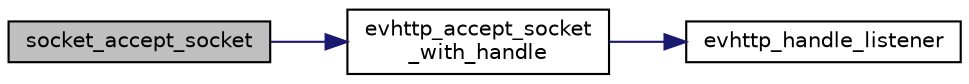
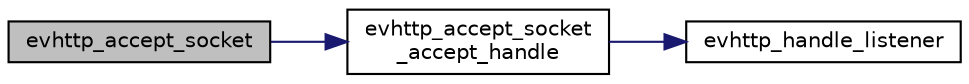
node "socket_accept_socket": label "socket_accept_socket" -> "evhttp_accept_socket"
node "evhttp_accept_socket _with_handle": label "evhttp_accept_socket _with_handle" -> "evhttp_accept_socket _accept_handle"
